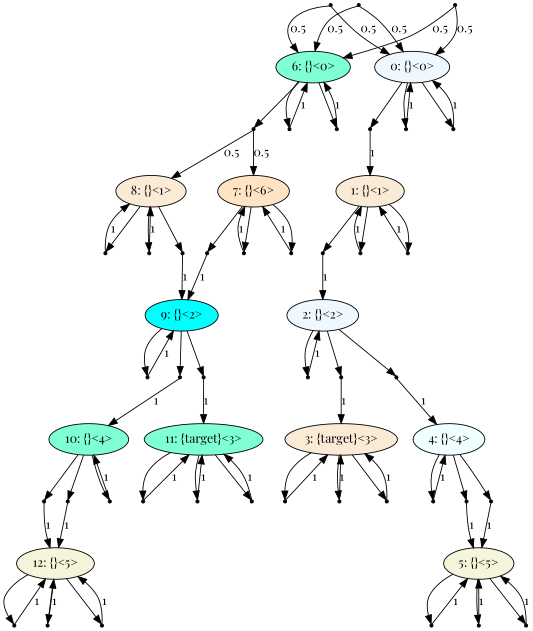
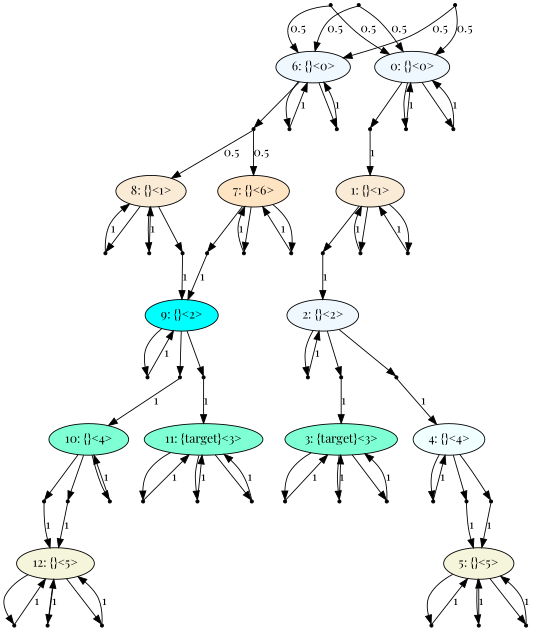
node "6: {}<0>": fillcolor aquamarine -> aliceblue
node "3: {target}<3>": fillcolor antiquewhite -> aquamarine
